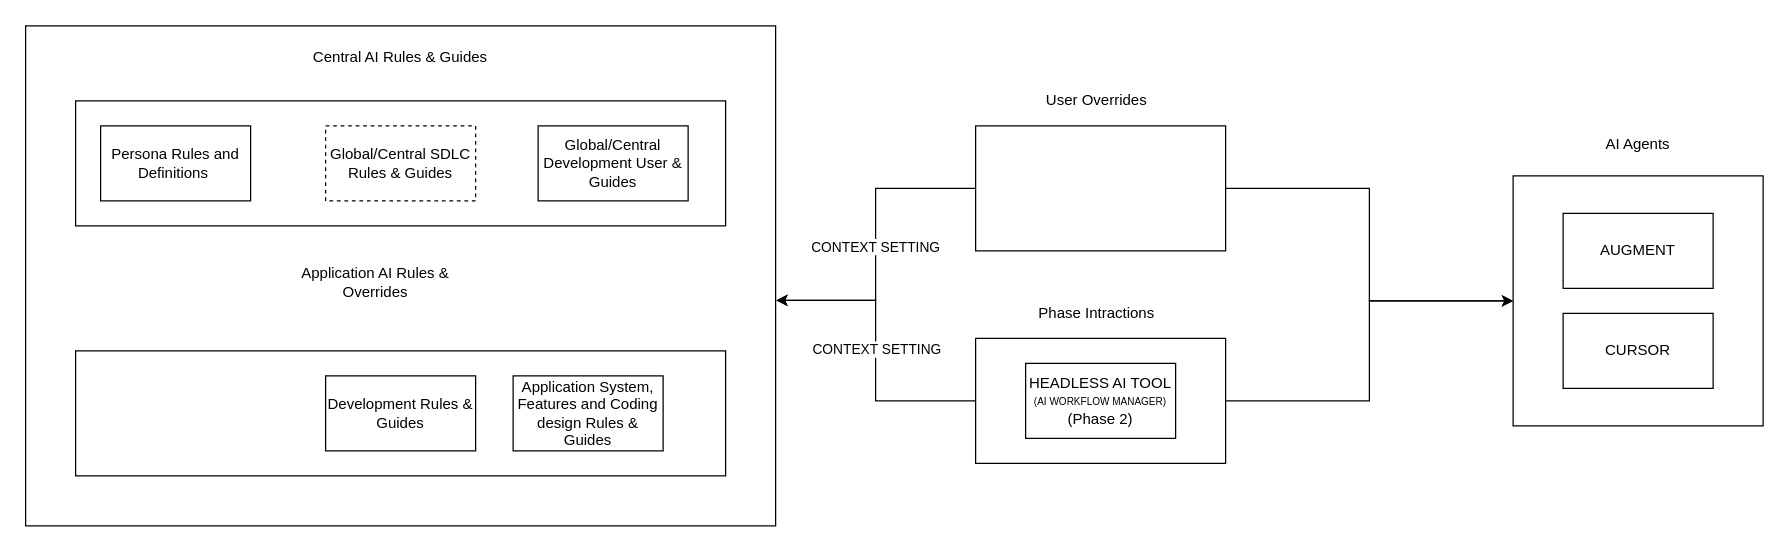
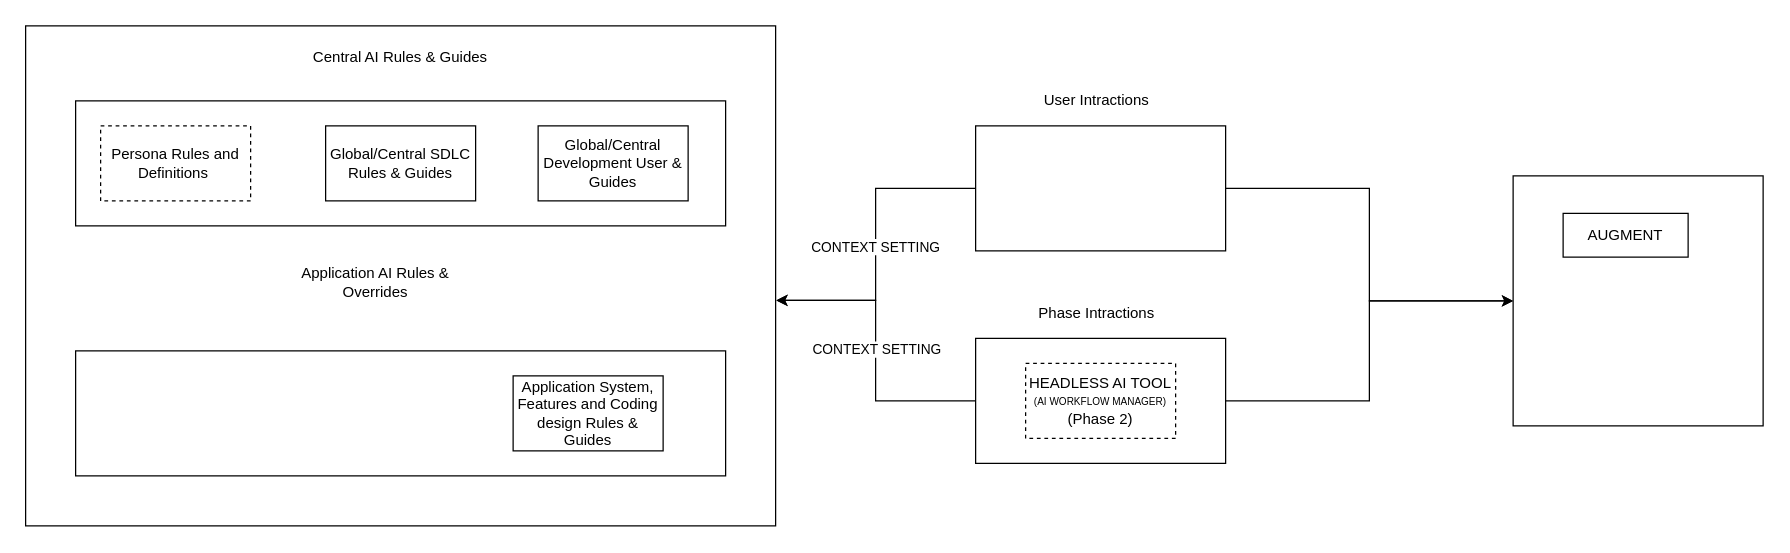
node "User Overrides": label "User Overrides" -> "User Intractions"
node "AI Agents": removed
node "Persona Rules and Definitions": style solid -> dashed
node "Global/Central SDLC Rules & Guides": style dashed -> solid
node "AUGMENT": size 150x75 -> 125x44
node "CURSOR": removed
node "HEADLESS AI TOOL (AI WORKFLOW MANAGER) (Phase 2)": style solid -> dashed
node "Development Rules & Guides": removed
